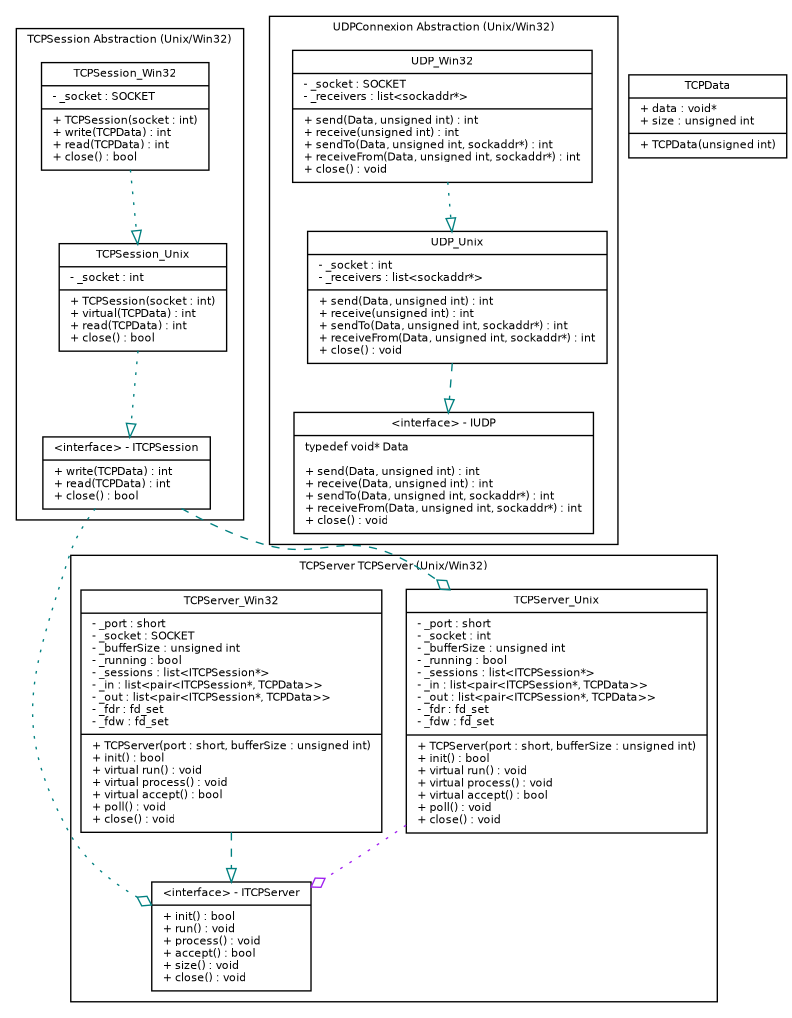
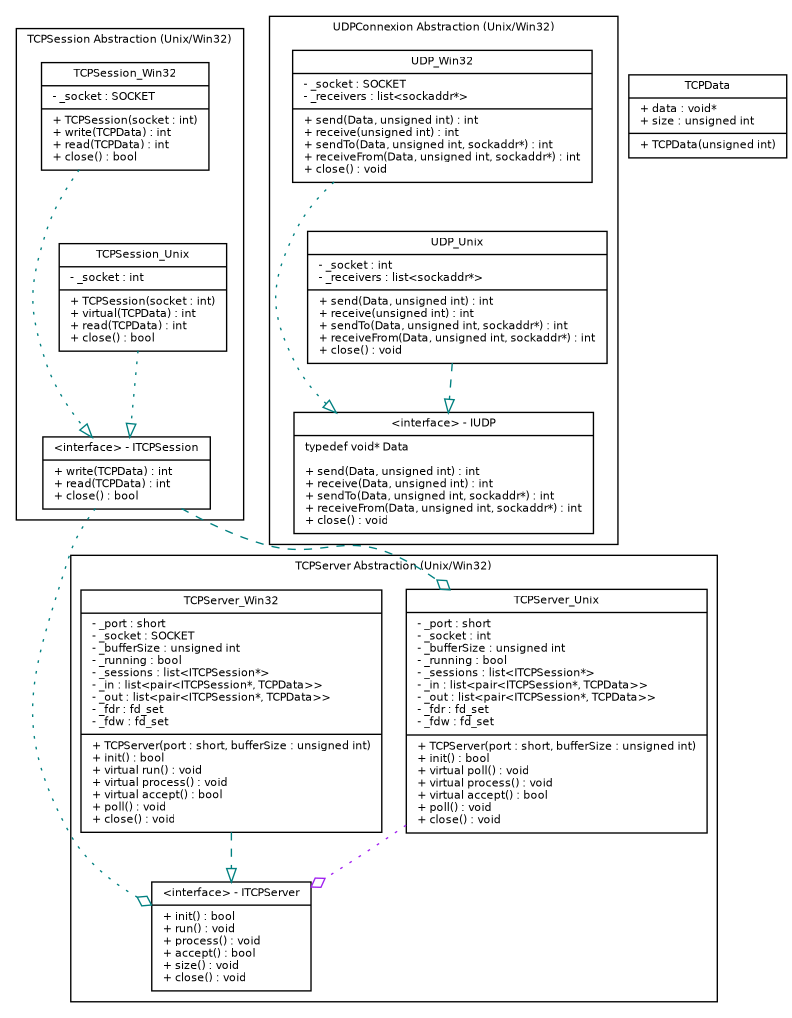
edge "TCPSession_Win32" -> "TCPSession_Unix": now "TCPSession_Win32" -> "<interface> - ITCPSession"
edge "UDP_Win32" -> "UDP_Unix": now "UDP_Win32" -> "<interface> - IUDP"
cluster "TCPServer TCPServer (Unix/Win32)": label "TCPServer TCPServer (Unix/Win32)" -> "TCPServer Abstraction (Unix/Win32)"
node "TCPServer_Unix": text "+ virtual run() : void" -> "+ virtual poll() : void"
